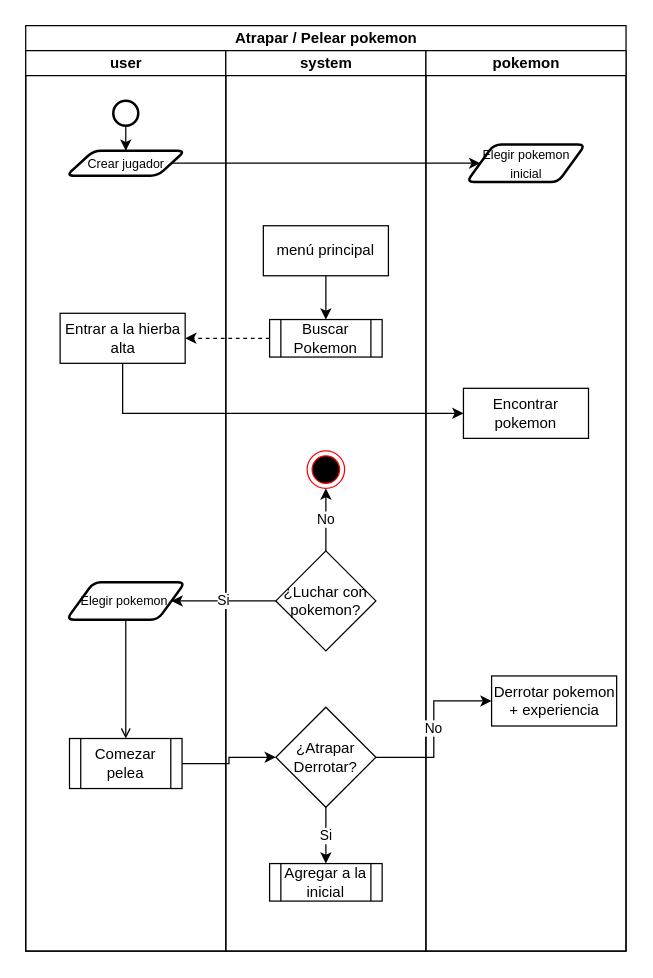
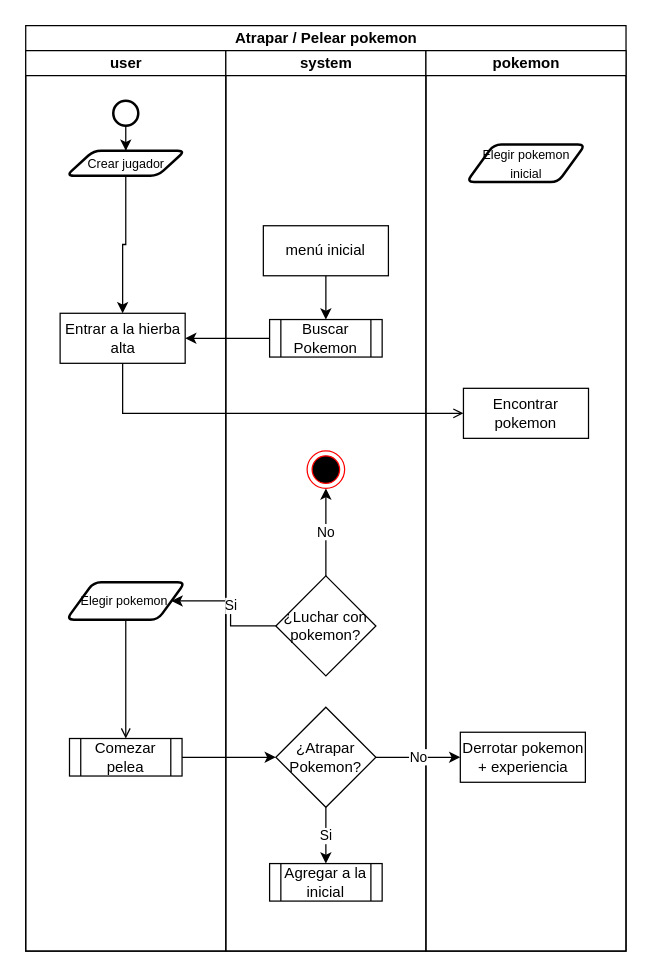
edge "Crear jugador" -> "Elegir pokemon inicial": now "Crear jugador" -> "Entrar a la hierba alta"
node "menú principal": label "menú principal" -> "menú inicial"
edge "Buscar Pokemon" -> "Entrar a la hierba alta": style dashed -> solid
edge "Entrar a la hierba alta" -> "Encontrar pokemon": arrowhead classic -> open
node "¿Luchar con pokemon?": moved (326, 601) -> (326, 626)
node "Derrotar pokemon + experiencia": moved (554, 701) -> (523, 757)
node "¿Atrapar Derrotar?": label "¿Atrapar Derrotar?" -> "¿Atrapar Pokemon?"
node "Comezar pelea": size 113x50 -> 113x38
